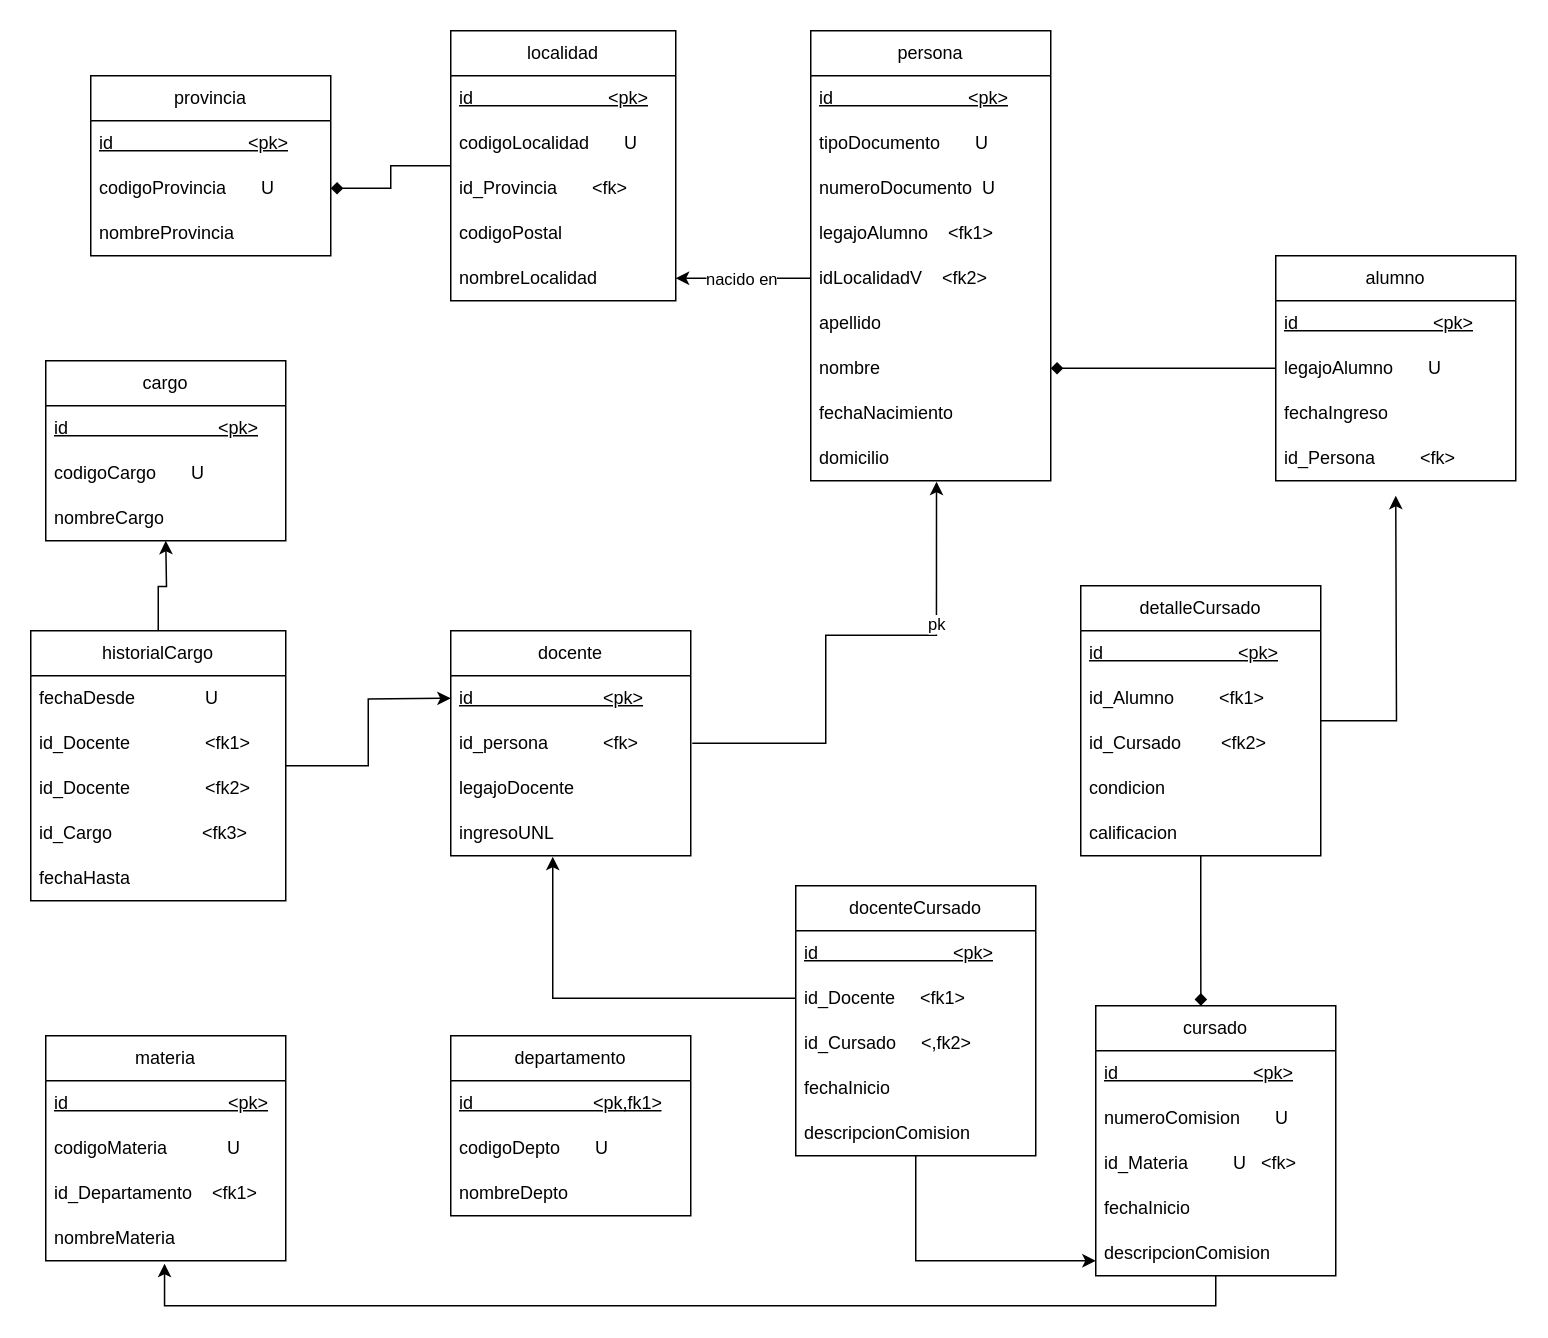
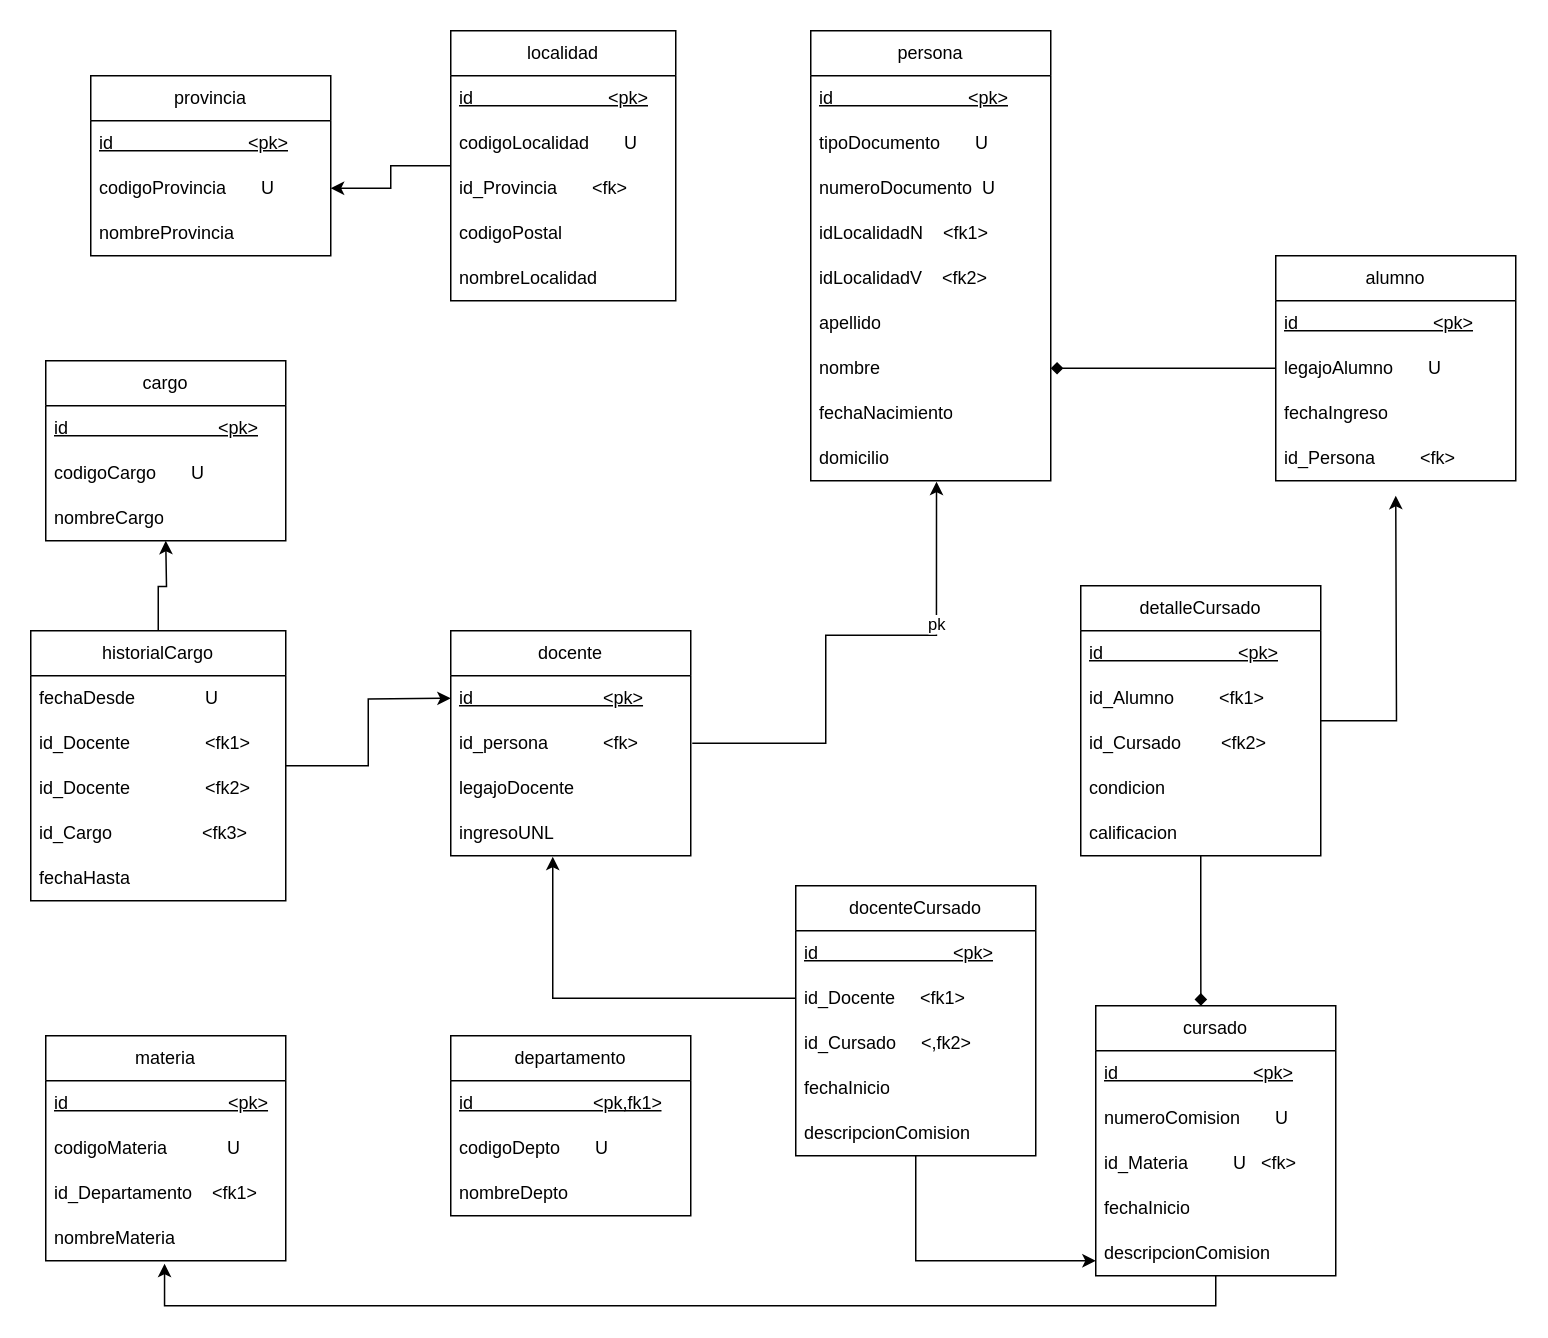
edge "localidad" -> "codigoProvincia U": arrowhead diamond -> classic
node "legajoAlumno <fk1>": label "legajoAlumno <fk1>" -> "idLocalidadN <fk1>"
edge "idLocalidadV <fk2>" -> "nombreLocalidad": removed, label "nacido en"
